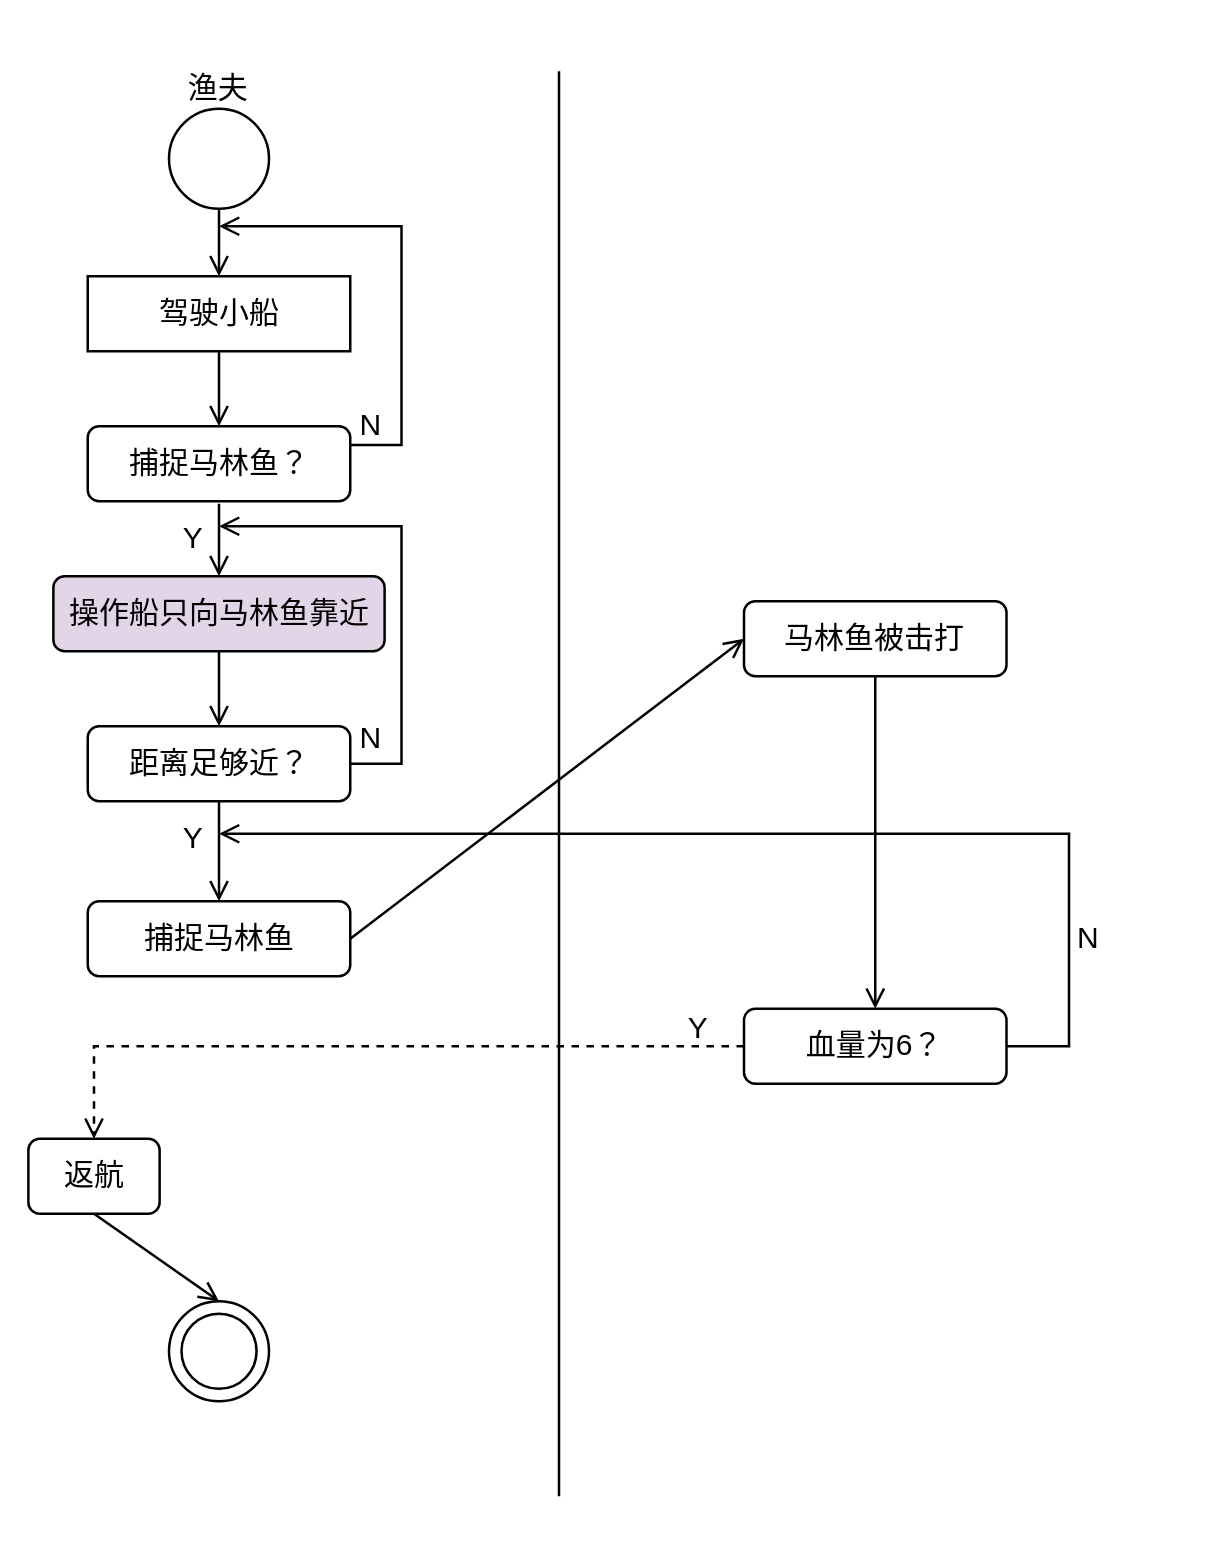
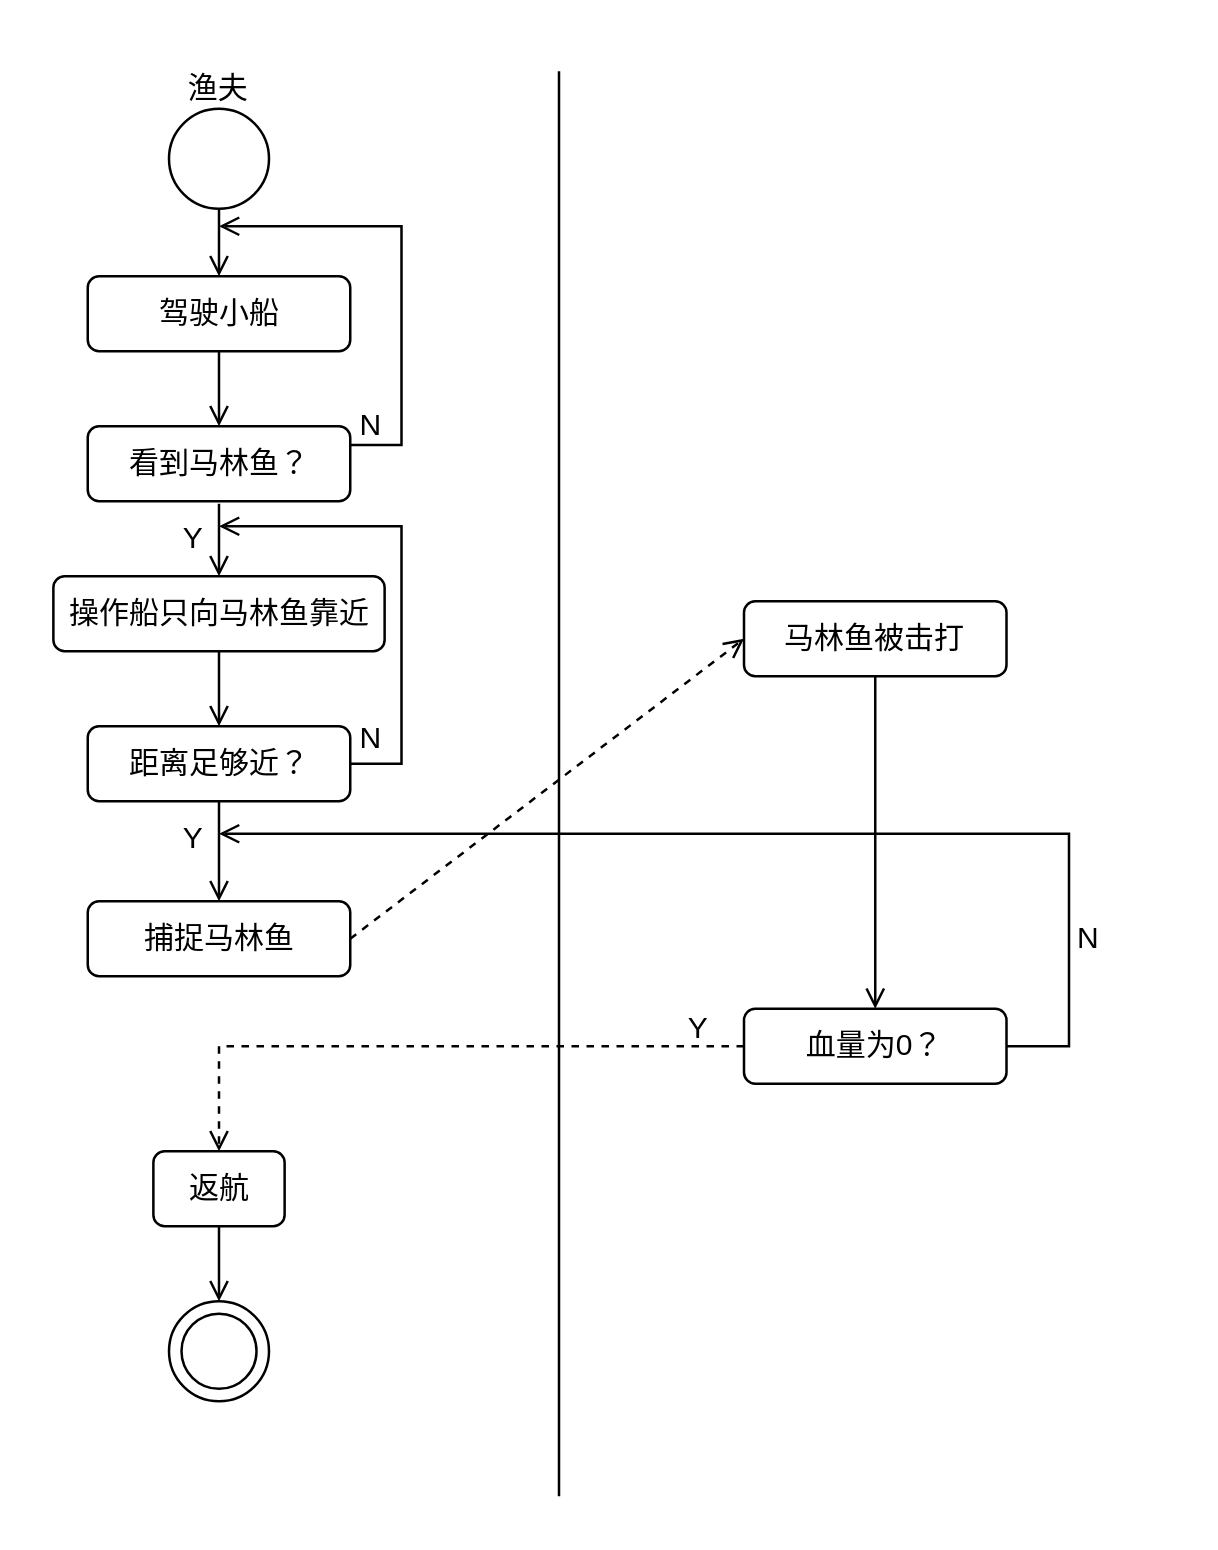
node "驾驶小船": shape rectangle -> rounded rectangle
node "捕捉马林鱼？": label "捕捉马林鱼？" -> "看到马林鱼？"
node "操作船只向马林鱼靠近": fillcolor #e1d5e7 -> #ffffff
edge "捕捉马林鱼" -> "马林鱼被击打": style solid -> dashed
node "血量为6？": label "血量为6？" -> "血量为0？"
node "返航": moved (94, 1176) -> (219, 1189)
